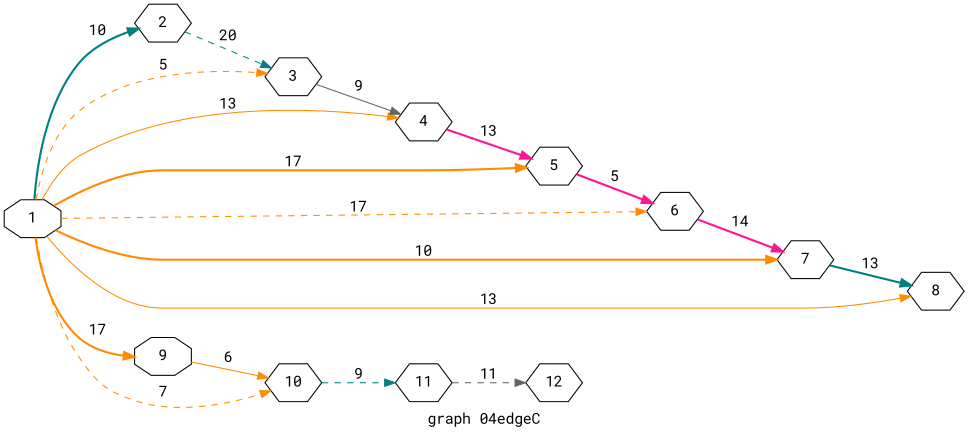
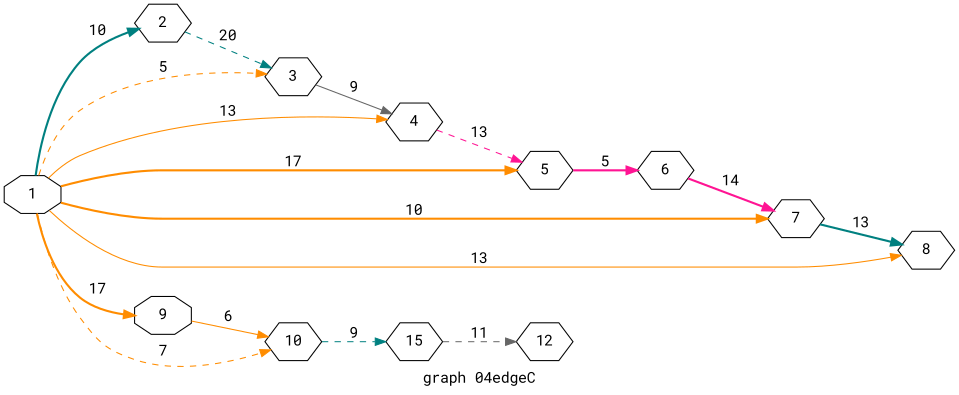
edge "4" -> "5": style bold -> dashed
edge "1" -> "6": removed, label "17"
node "11": label "11" -> "15"
